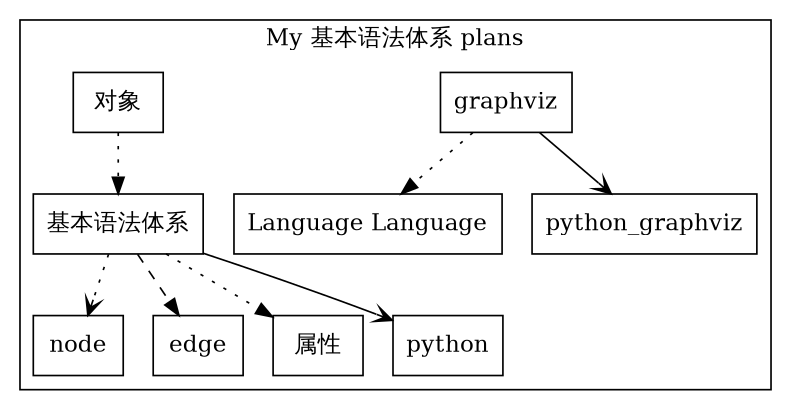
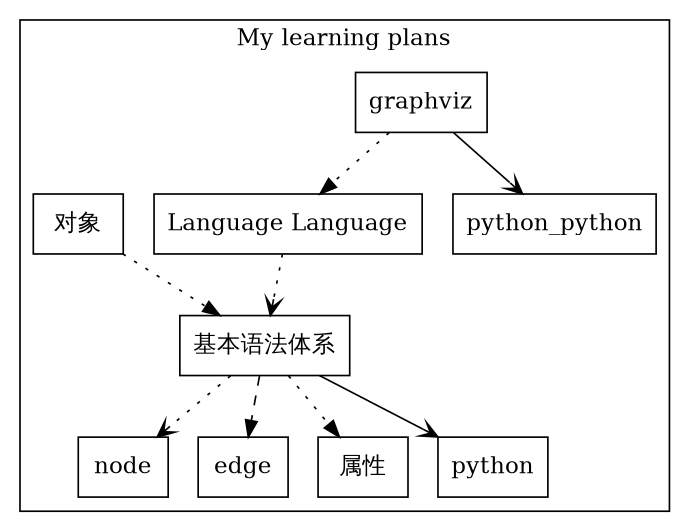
cluster "My 基本语法体系 plans": label "My 基本语法体系 plans" -> "My learning plans"
node "python_graphviz": label "python_graphviz" -> "python_python"
edge "Language Language" -> "基本语法体系": added
